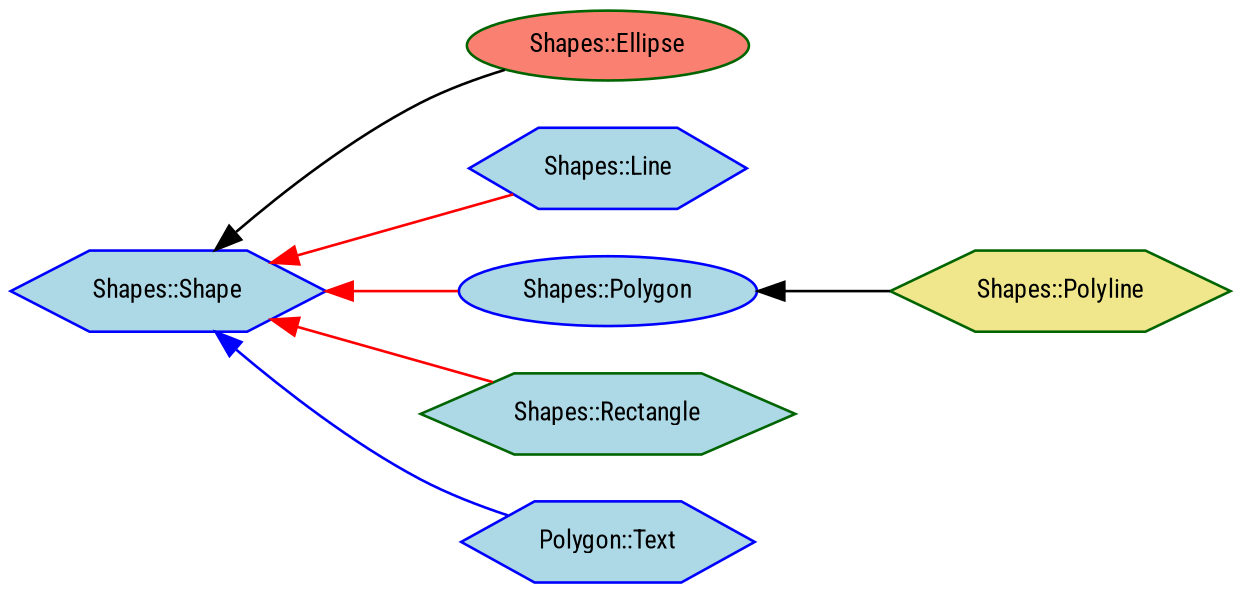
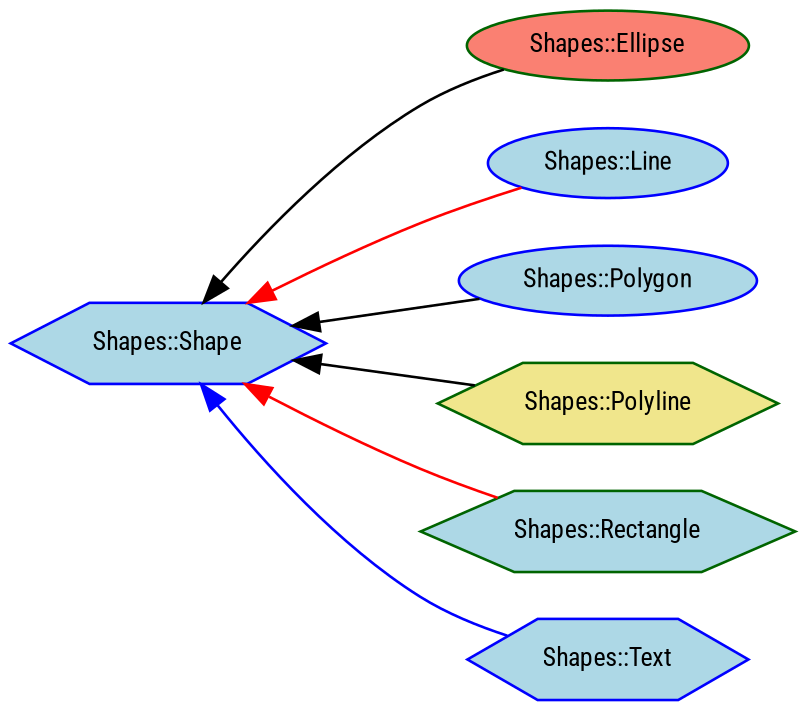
node "Shapes::Line": shape hexagon -> ellipse
edge "Shapes::Polygon" -> "Shapes::Shape": color red -> black
edge "Shapes::Polyline" -> "Shapes::Polygon": now "Shapes::Polyline" -> "Shapes::Shape"
node "Polygon::Text": label "Polygon::Text" -> "Shapes::Text"
